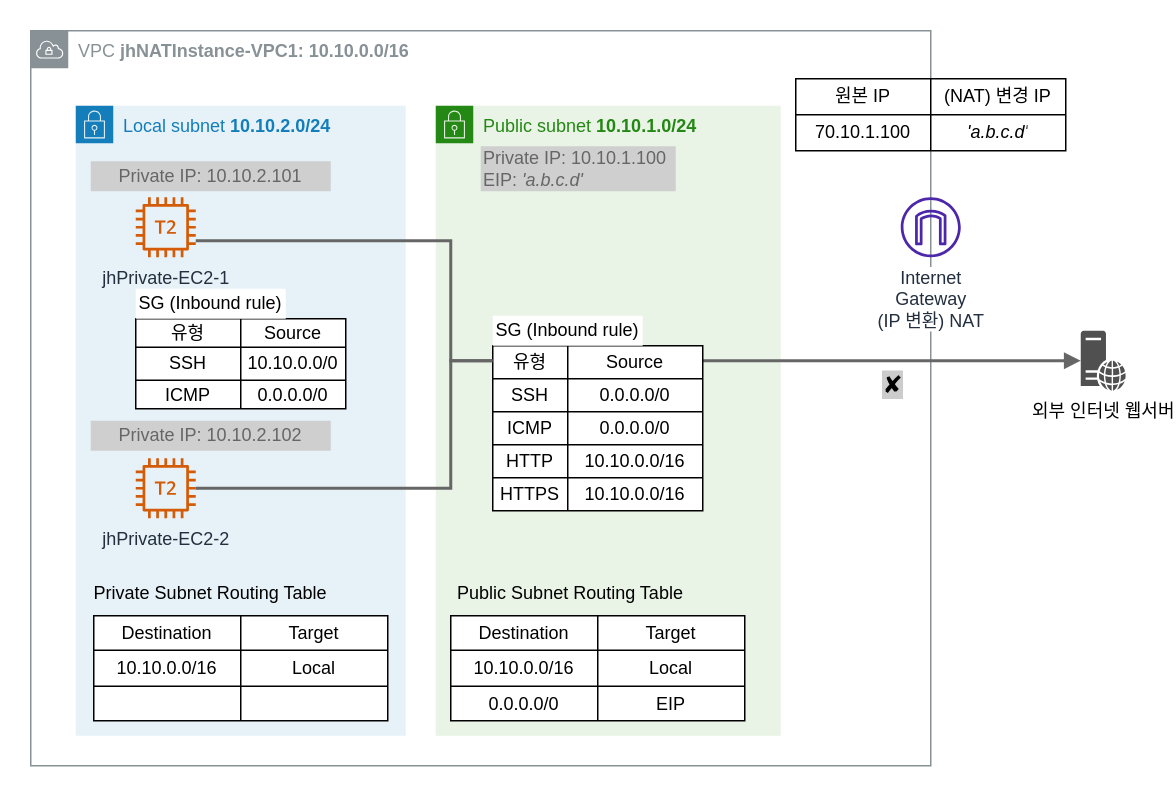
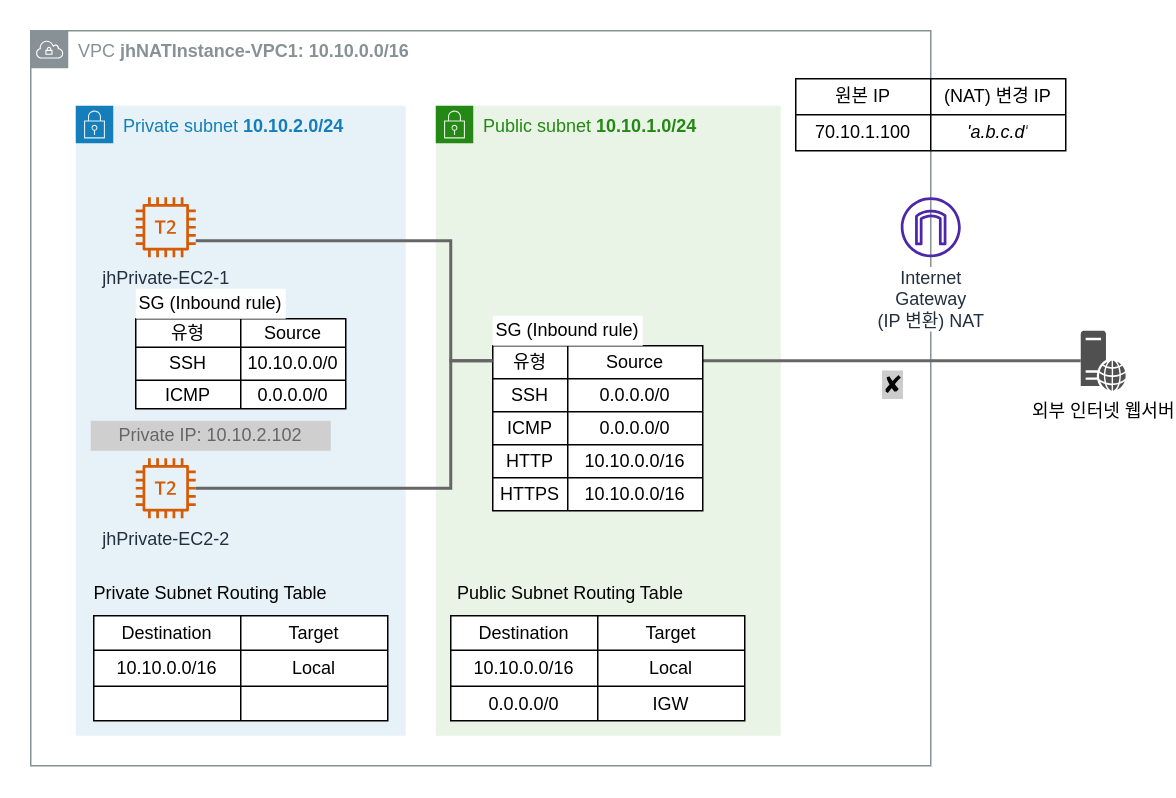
node "Local subnet 10.10.2.0/24": label "Local subnet 10.10.2.0/24" -> "Private subnet 10.10.2.0/24"
node "Private IP: 10.10.1.100 EIP: 'a.b.c.d'": removed
node "Private IP: 10.10.2.101": removed
edge "jhPrivate-EC2-1" -> "외부 인터넷 웹서버": arrowhead block -> none
node "EIP": label "EIP" -> "IGW"
